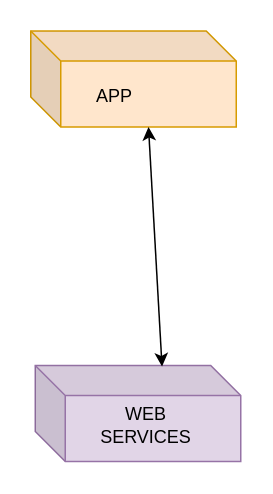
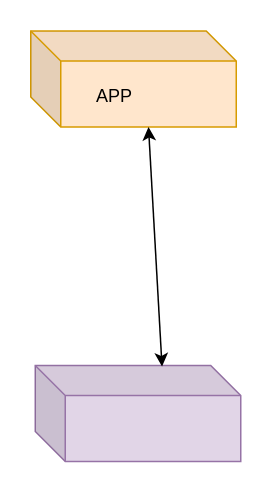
node "WEB SERVICES": removed
